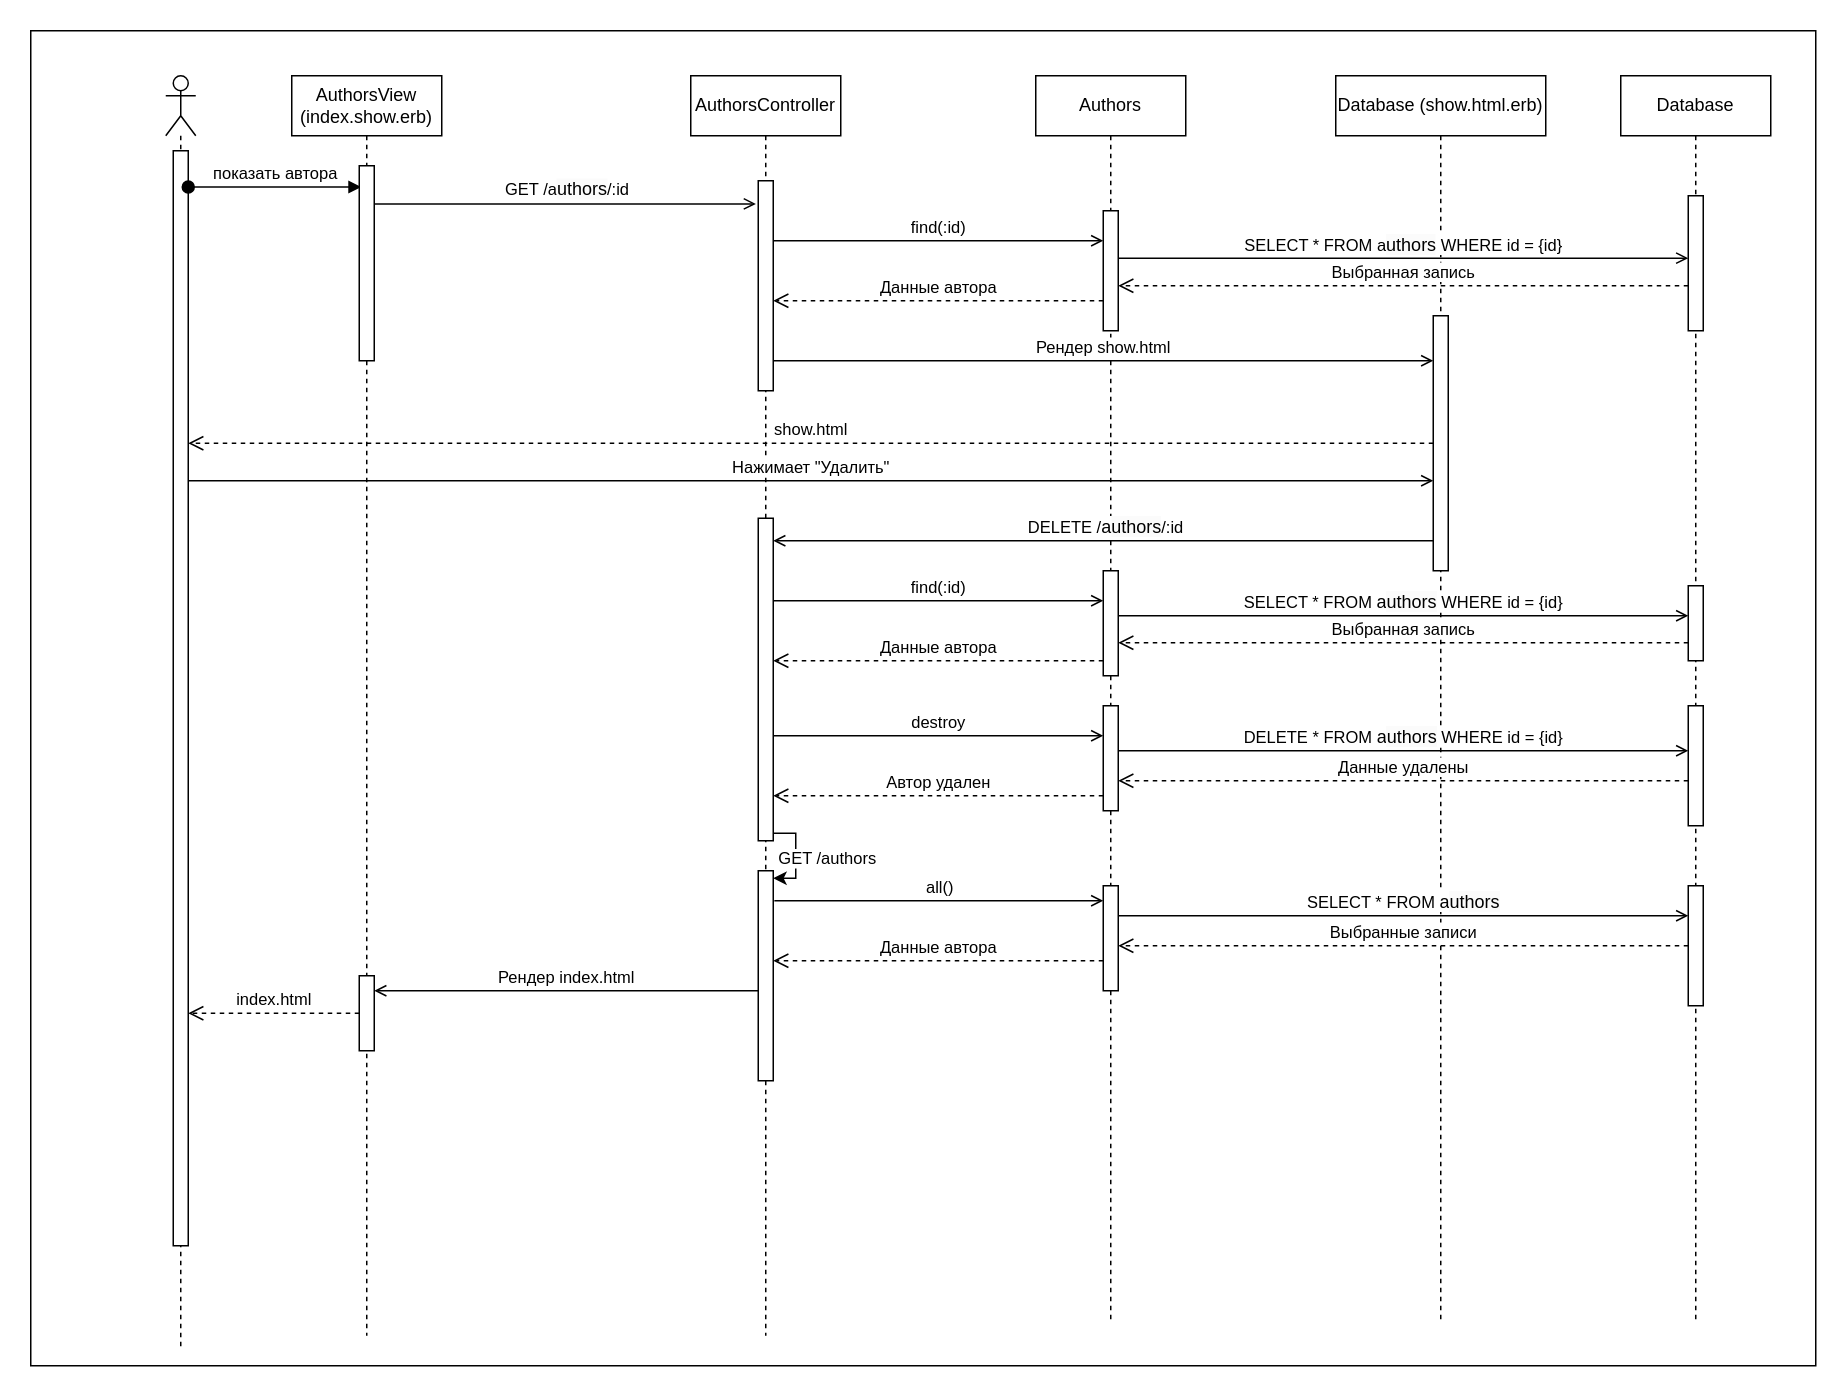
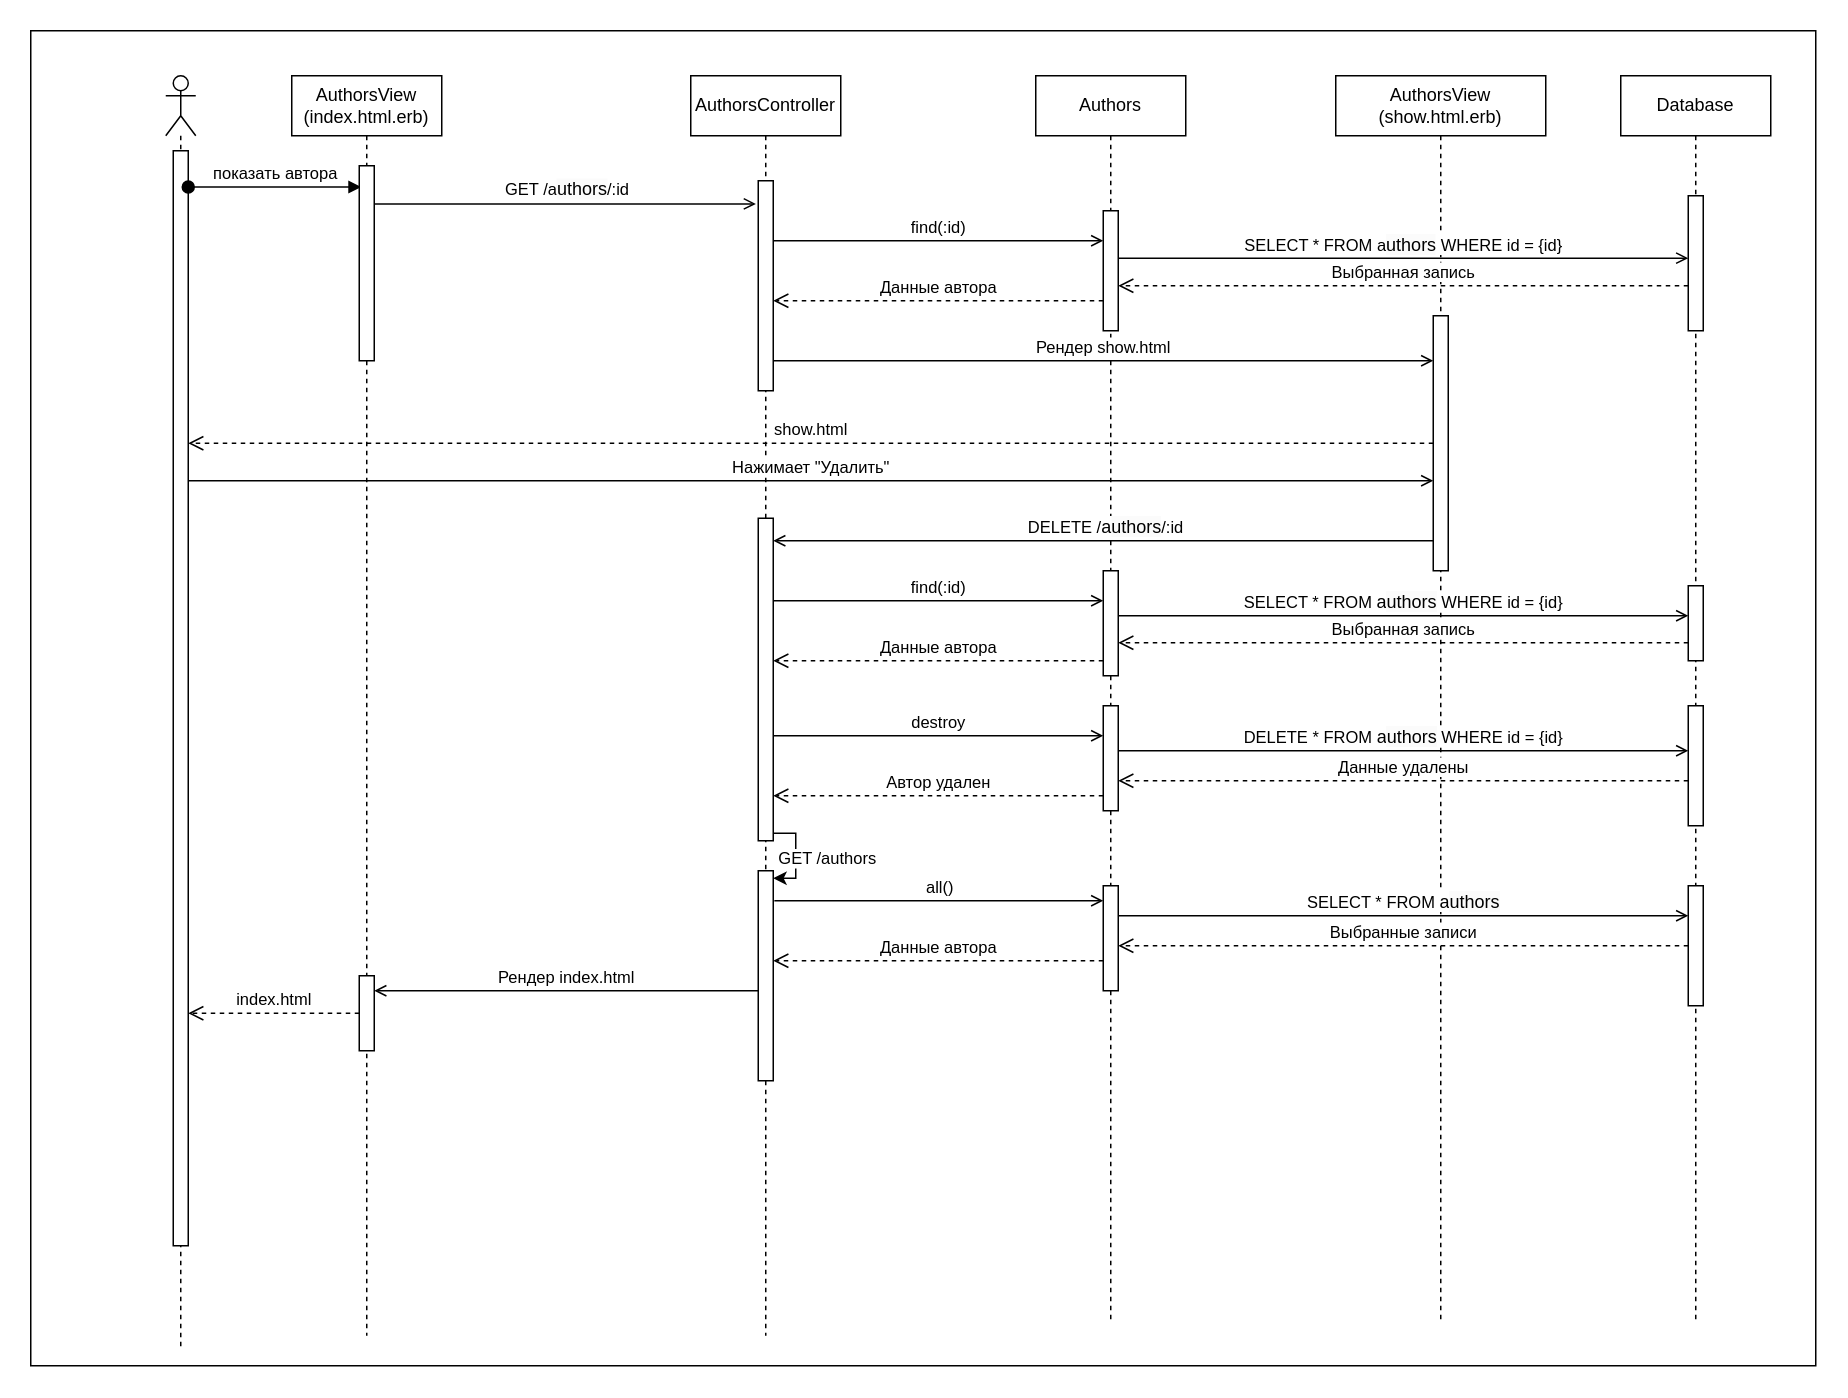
node "AuthorsView (index.show.erb)": label "AuthorsView (index.show.erb)" -> "AuthorsView (index.html.erb)"
node "Database (show.html.erb)": label "Database (show.html.erb)" -> "AuthorsView (show.html.erb)"
